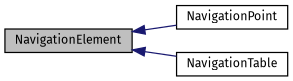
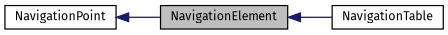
edge "NavigationPoint" -> "NavigationElement": reversed
